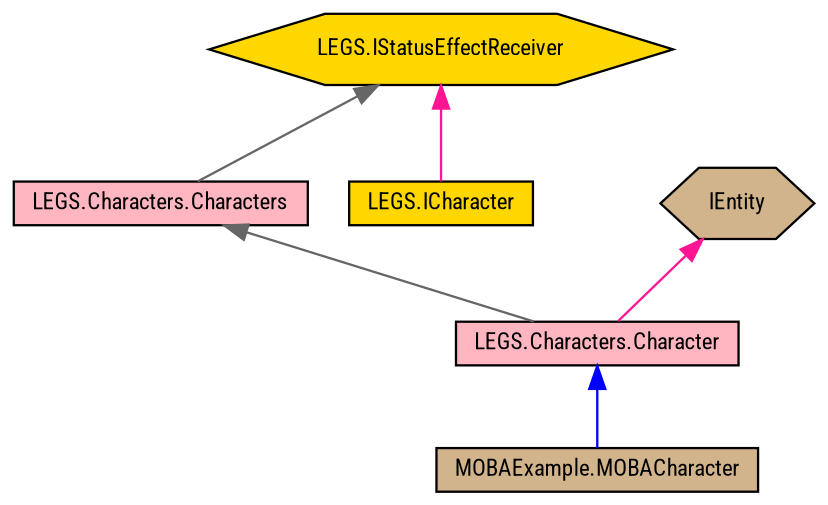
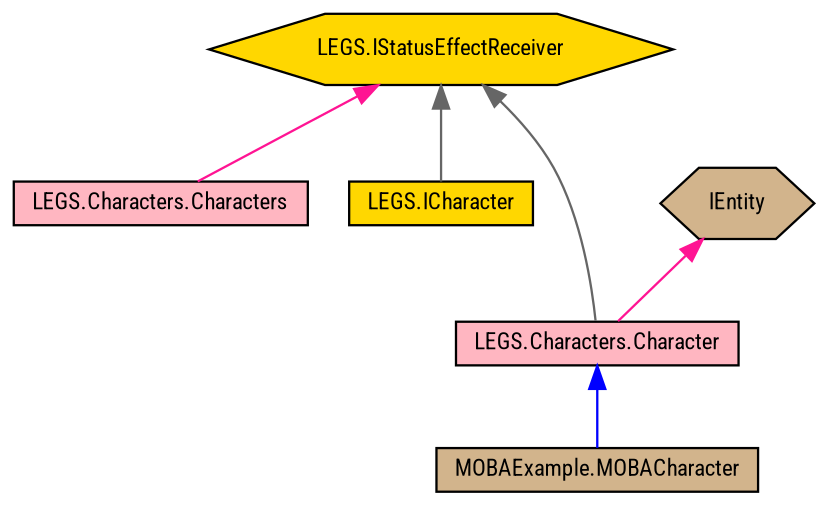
edge "LEGS.Characters.Characters" -> "LEGS.IStatusEffectReceiver": color gray40 -> deeppink
edge "LEGS.ICharacter" -> "LEGS.IStatusEffectReceiver": color deeppink -> gray40
edge "LEGS.Characters.Character" -> "LEGS.Characters.Characters": now "LEGS.Characters.Character" -> "LEGS.IStatusEffectReceiver"
